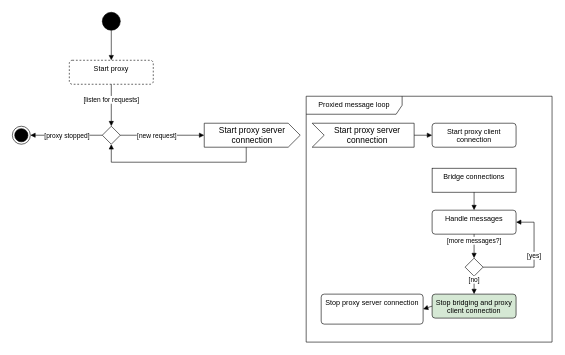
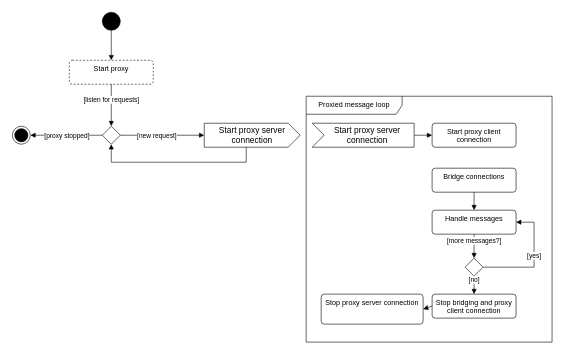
node "Bridge connections": shape rectangle -> rounded rectangle
node "Stop bridging and proxy client connection": fillcolor #d5e8d4 -> #ffffff
